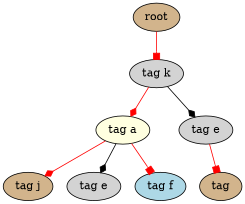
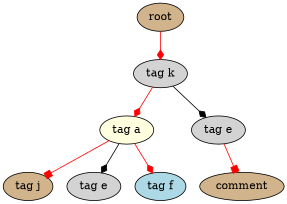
edge "root" -> "tag k": arrowhead box -> diamond
edge "tag a" -> "tag f": arrowhead box -> diamond
edge "tag a" -> "tag j": arrowhead diamond -> box
node "tag": label "tag" -> "comment"
